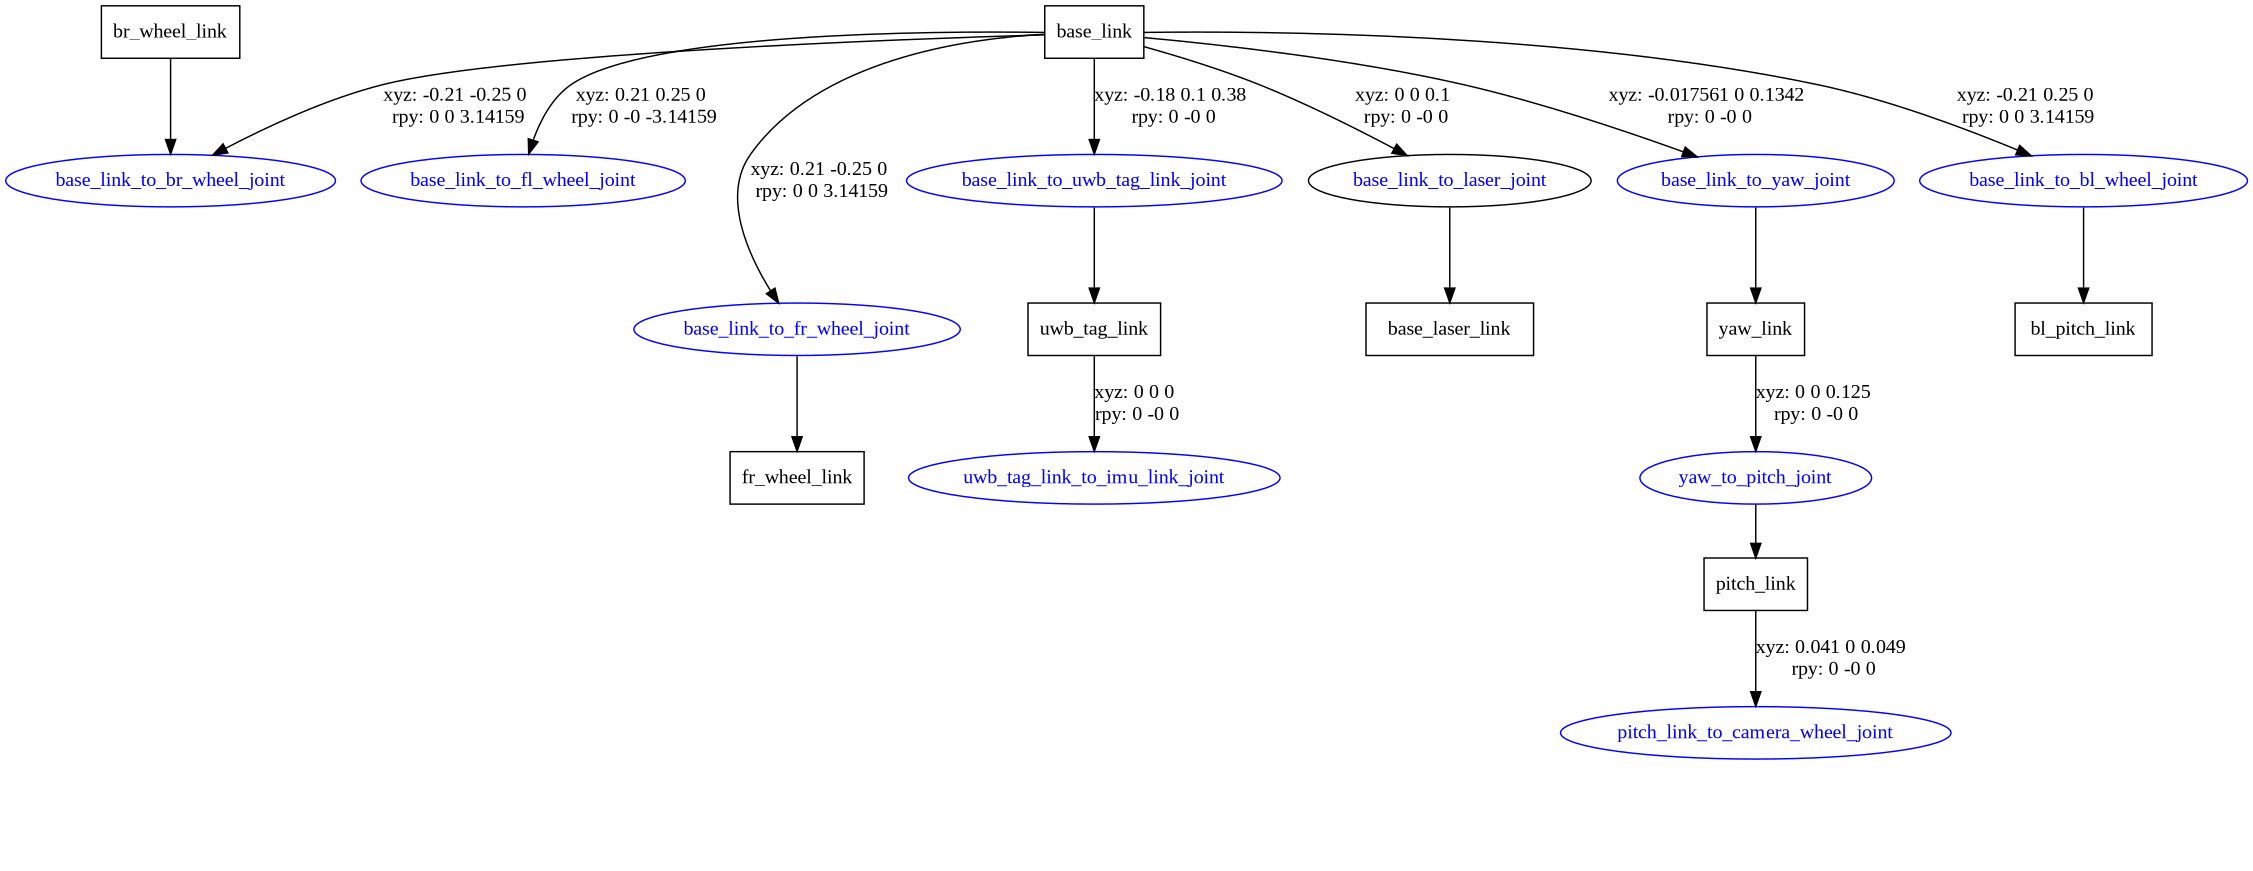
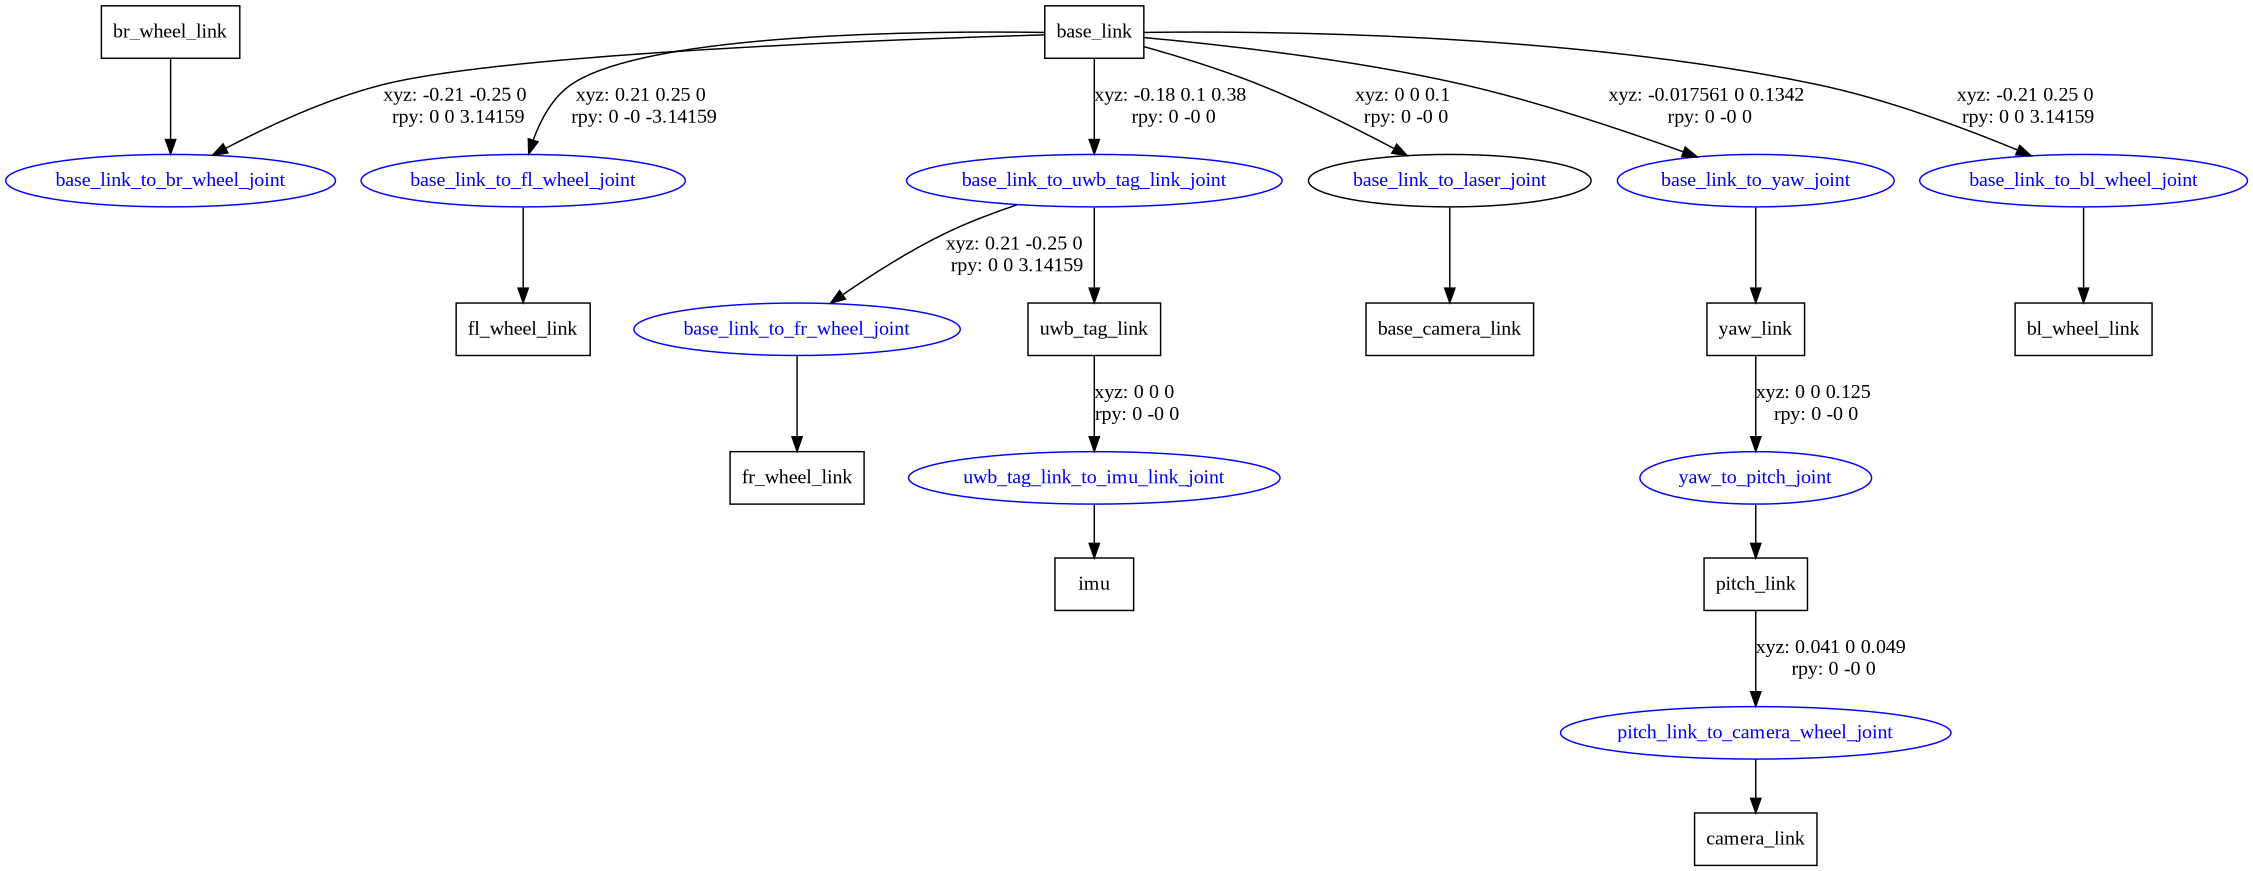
edge "base_link" -> "base_link_to_fr_wheel_joint": now "base_link_to_uwb_tag_link_joint" -> "base_link_to_fr_wheel_joint"
node "fl_wheel_link": added
node "base_laser_link": label "base_laser_link" -> "base_camera_link"
node "bl_pitch_link": label "bl_pitch_link" -> "bl_wheel_link"
node "imu": added
node "camera_link": added
